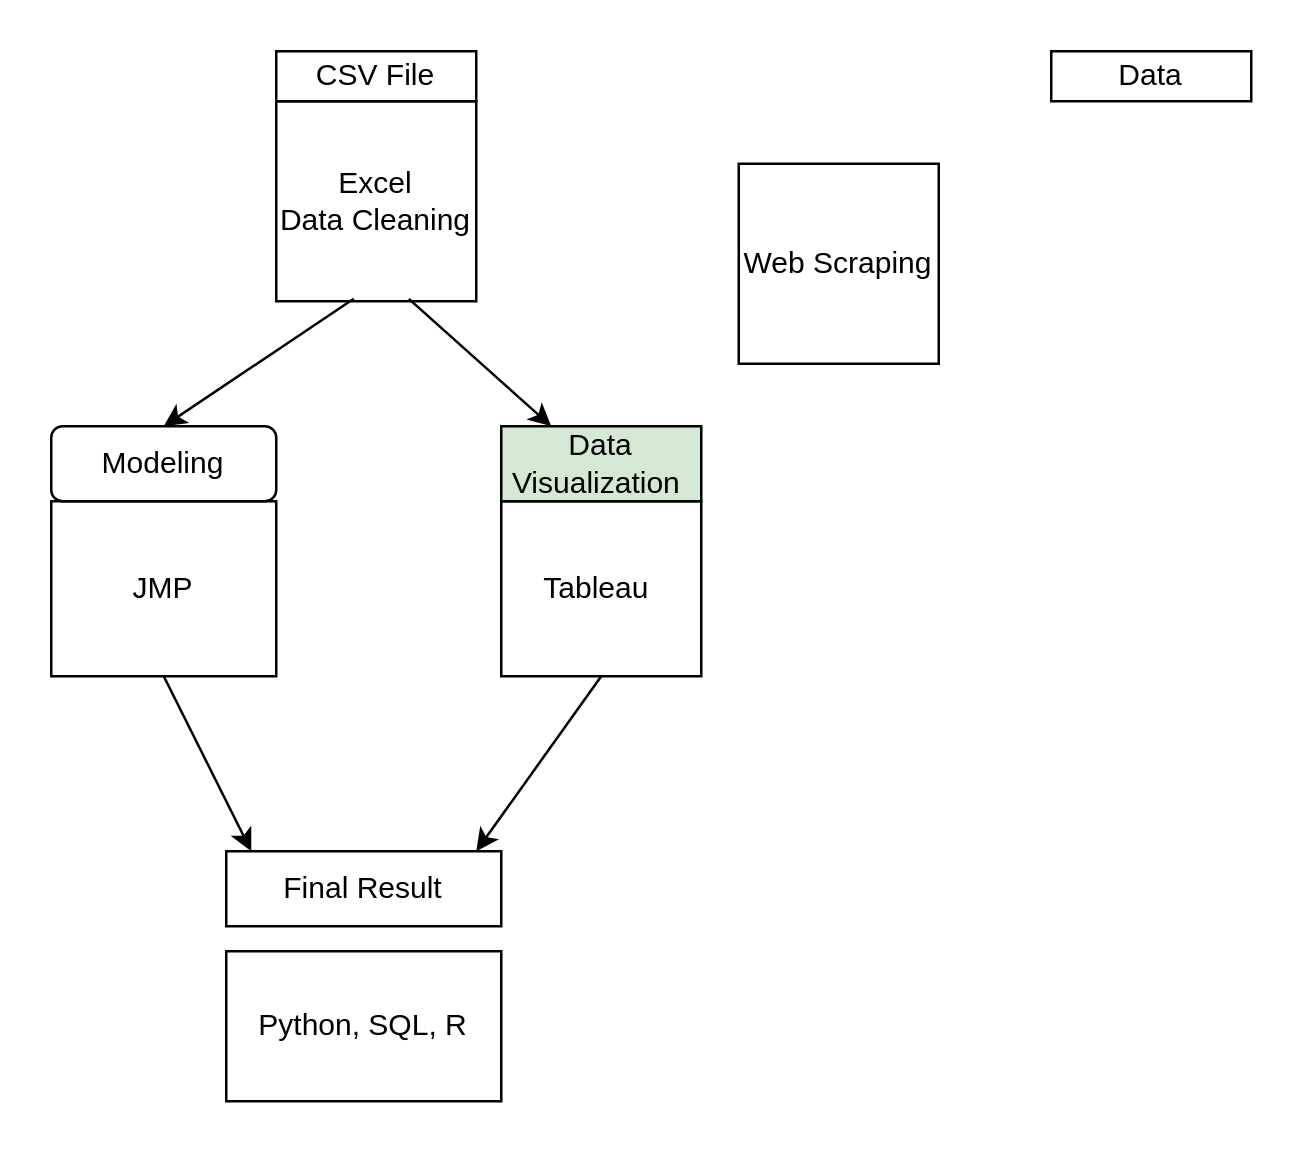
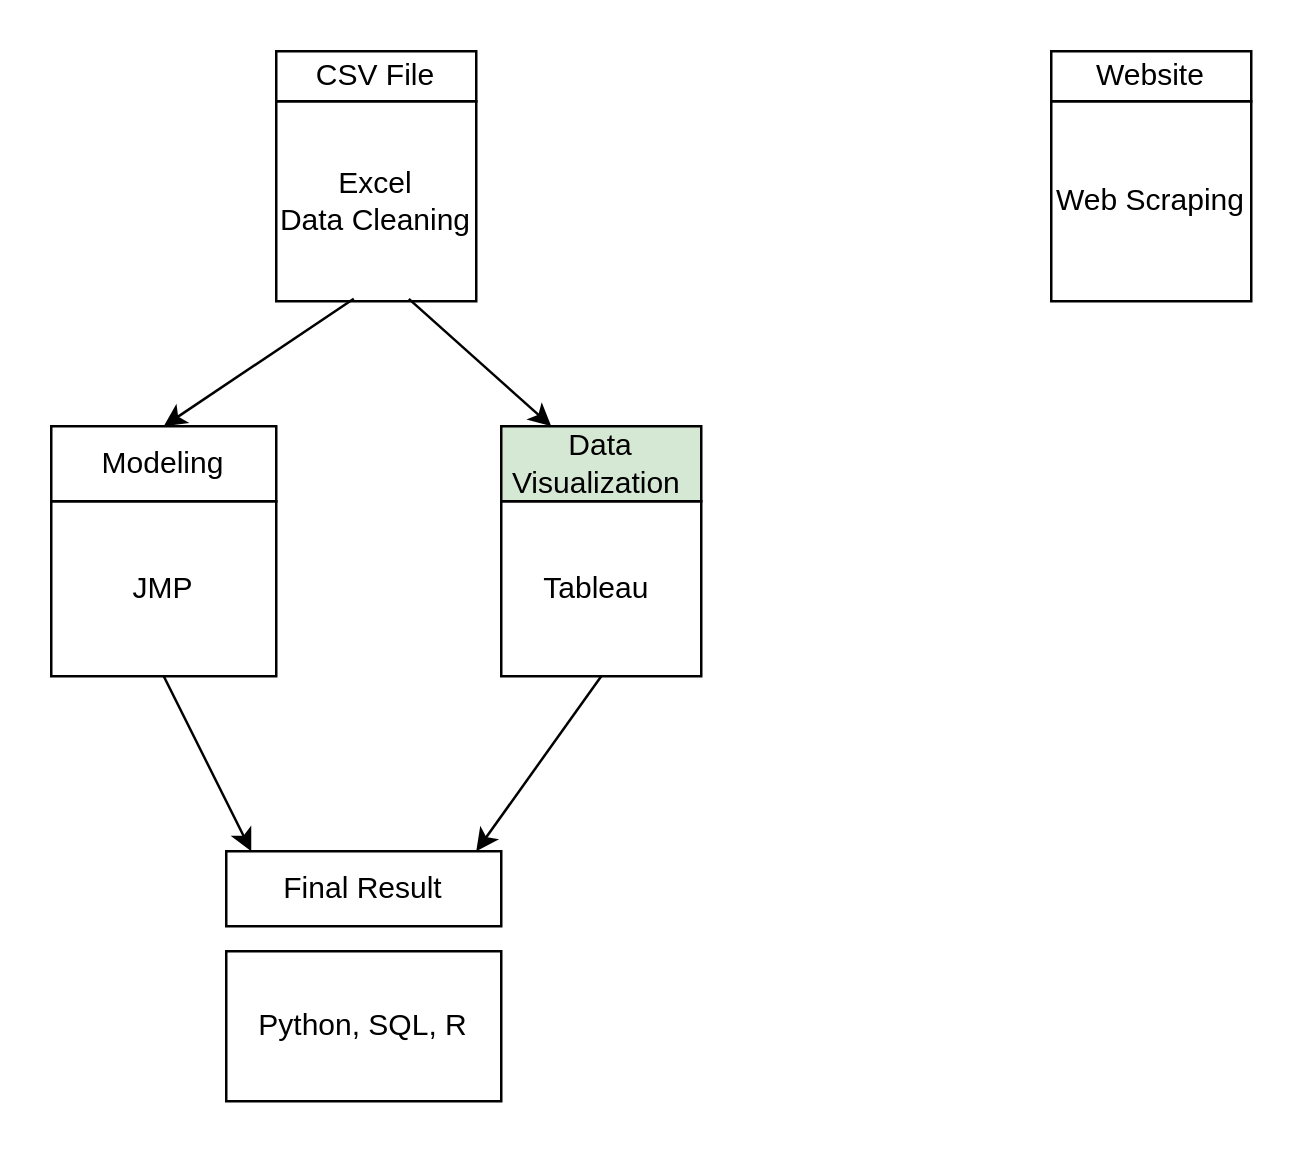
node "Data": label "Data" -> "Website"
node "Web Scraping": moved (839, 264) -> (1151, 201)
node "Modeling": shape rounded rectangle -> rectangle
